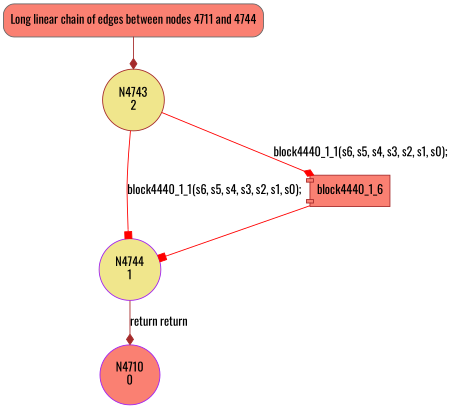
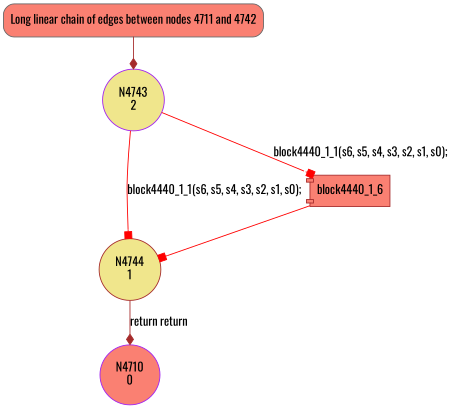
node "Long linear chain of edges between nodes 4711 and 4744": label "Long linear chain of edges between nodes 4711 and 4744" -> "Long linear chain of edges between nodes 4711 and 4742"
node "N4743 2": color brown -> purple
edge "N4743 2" -> "block4440_1_6": arrowhead diamond -> box
node "N4744 1": color purple -> brown
